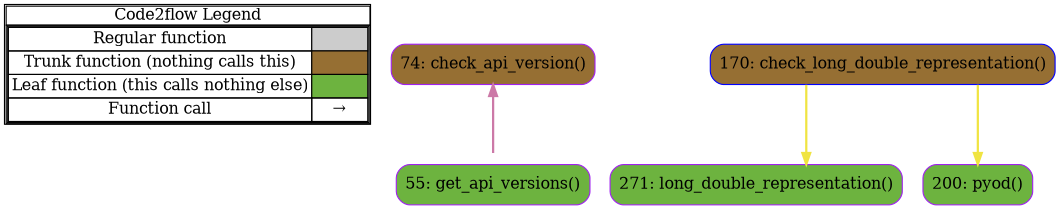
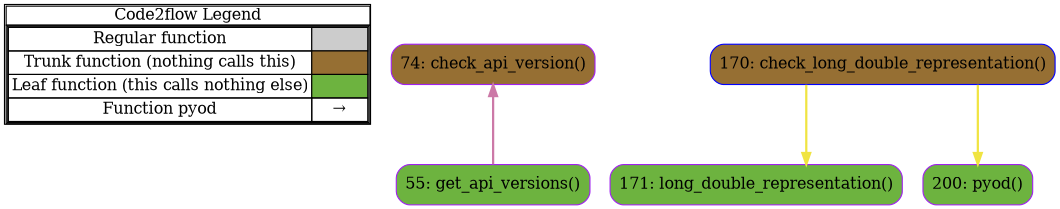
node "Code2flow Legend": text "Function call" -> "Function pyod"
edge "74: check_api_version()" -> "55: get_api_versions()": reversed
node "271: long_double_representation()": label "271: long_double_representation()" -> "171: long_double_representation()"
